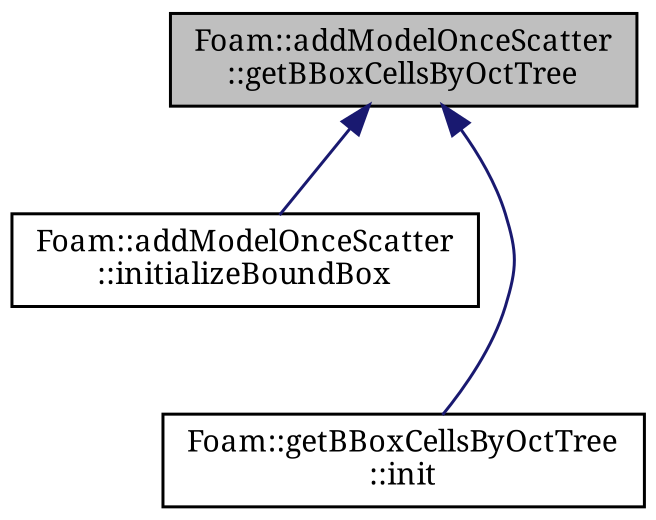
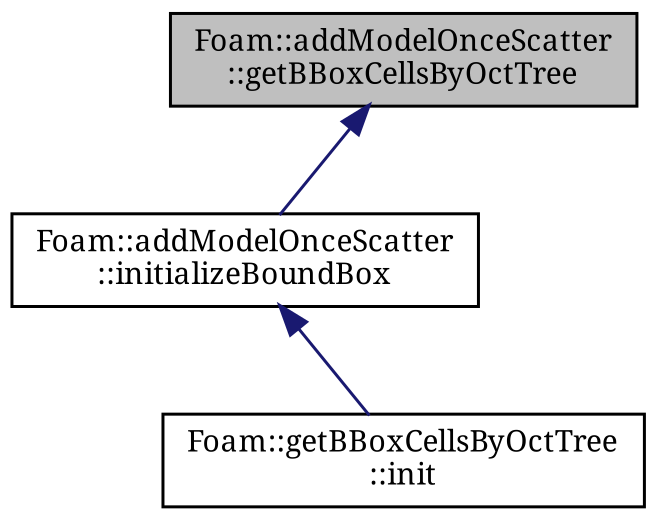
edge "Foam::getBBoxCellsByOctTree ::init" -> "Foam::addModelOnceScatter ::getBBoxCellsByOctTree": now "Foam::getBBoxCellsByOctTree ::init" -> "Foam::addModelOnceScatter ::initializeBoundBox"
